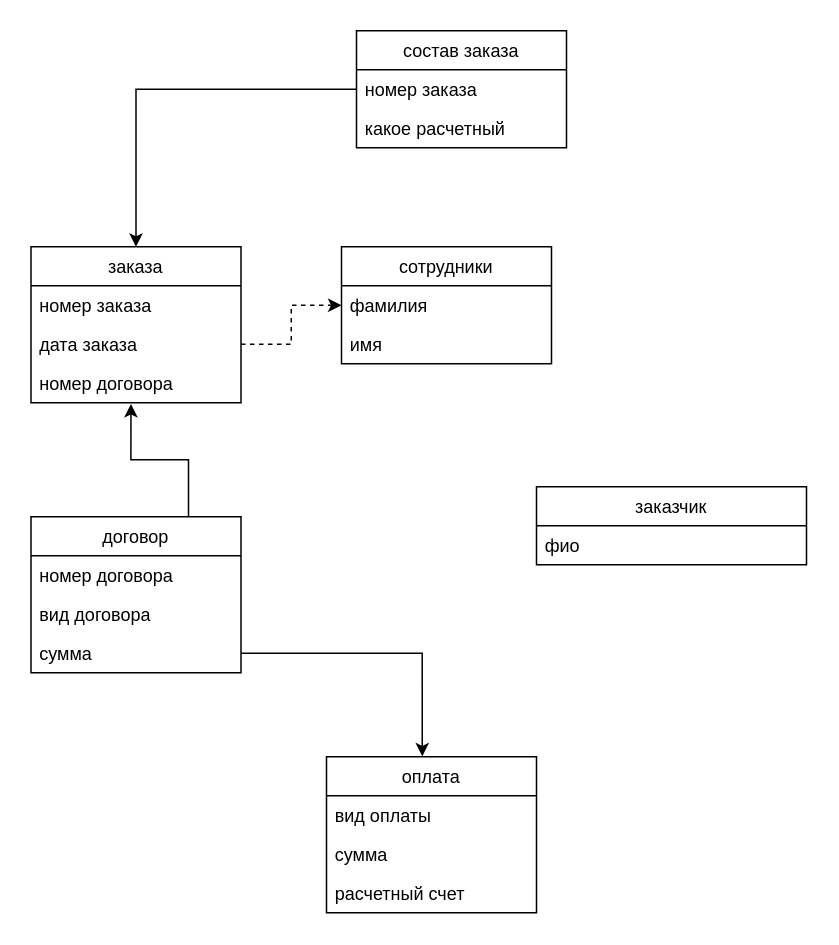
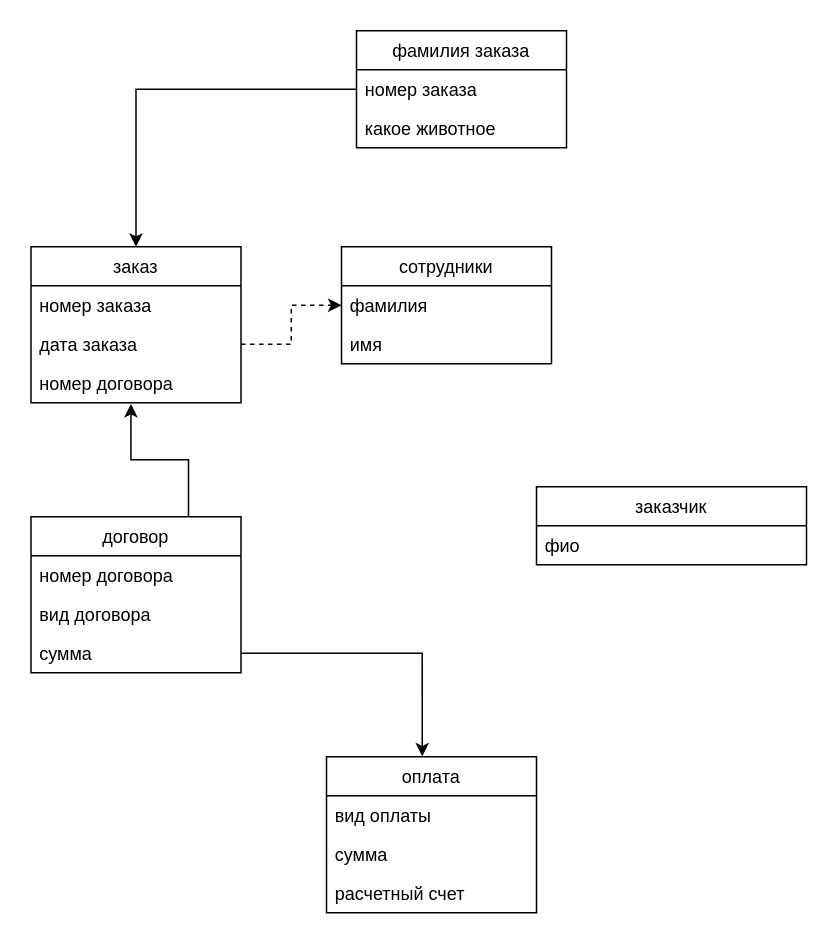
node "состав заказа": label "состав заказа" -> "фамилия заказа"
node "какое расчетный": label "какое расчетный" -> "какое животное"
node "заказа": label "заказа" -> "заказ"
